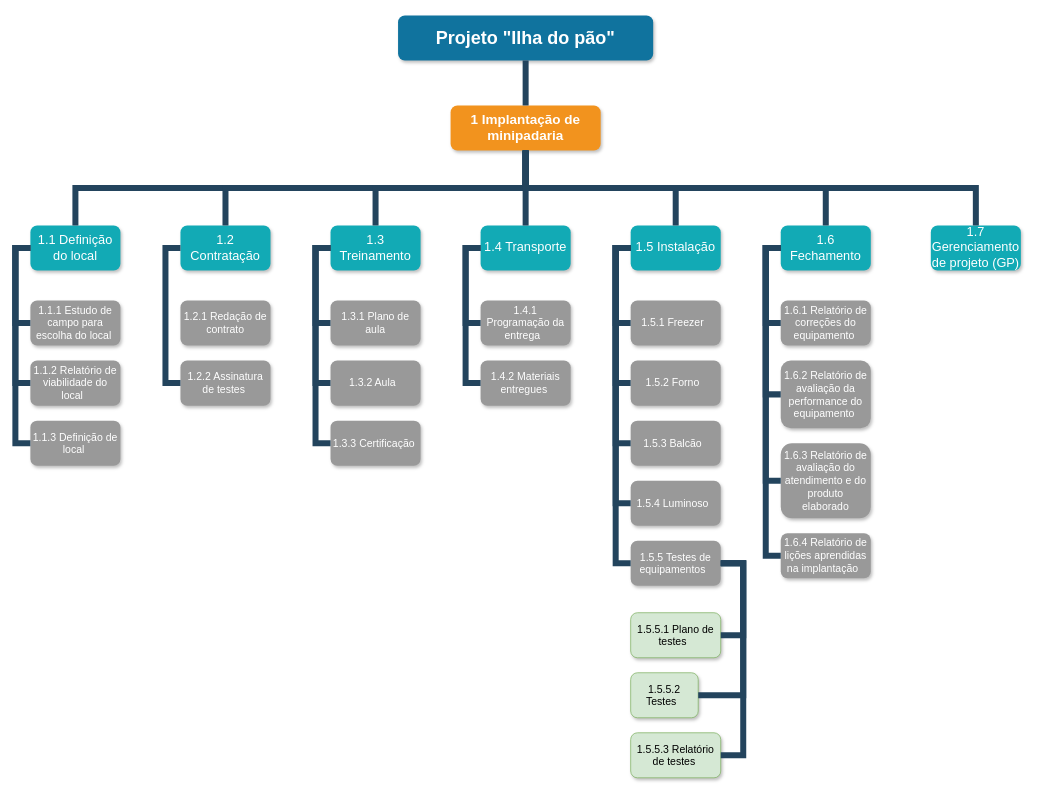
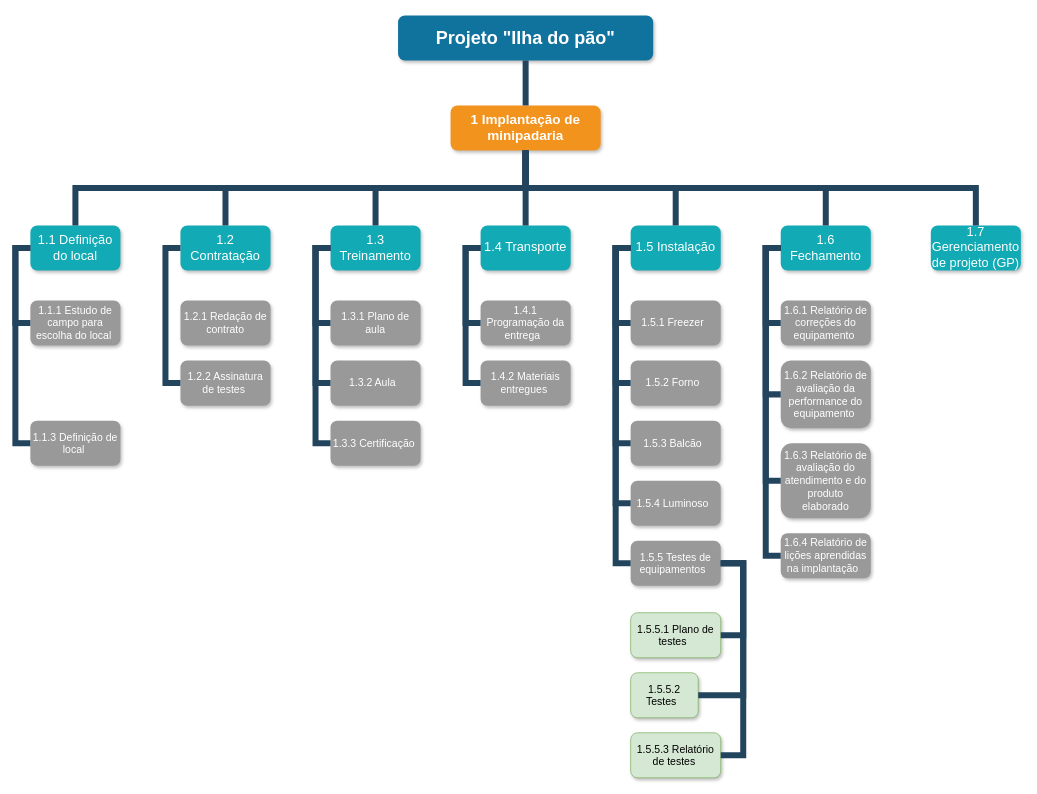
edge "1.1 Definição do local" -- "1.1.2 Relatório de viabilidade do local": removed
node "1.1.2 Relatório de viabilidade do local": removed
